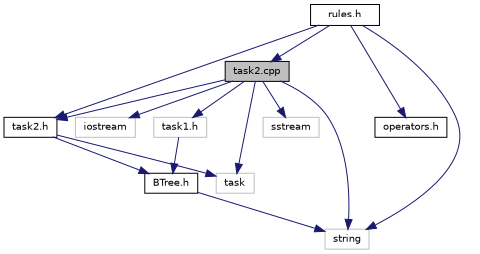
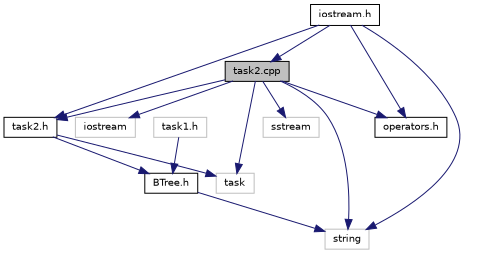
node "rules.h": label "rules.h" -> "iostream.h"
edge "task2.cpp" -> "task1.h": now "task2.cpp" -> "operators.h"
